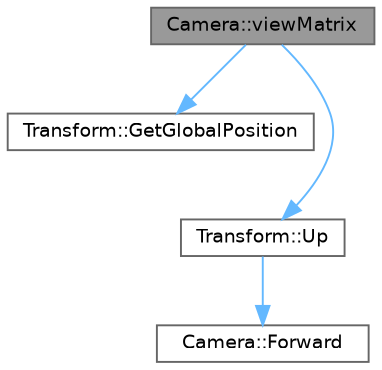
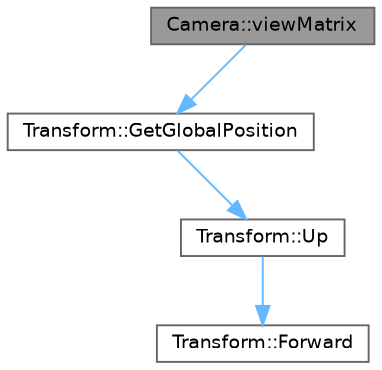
edge "Camera::viewMatrix" -> "Transform::Up": now "Transform::GetGlobalPosition" -> "Transform::Up"
node "Camera::Forward": label "Camera::Forward" -> "Transform::Forward"
